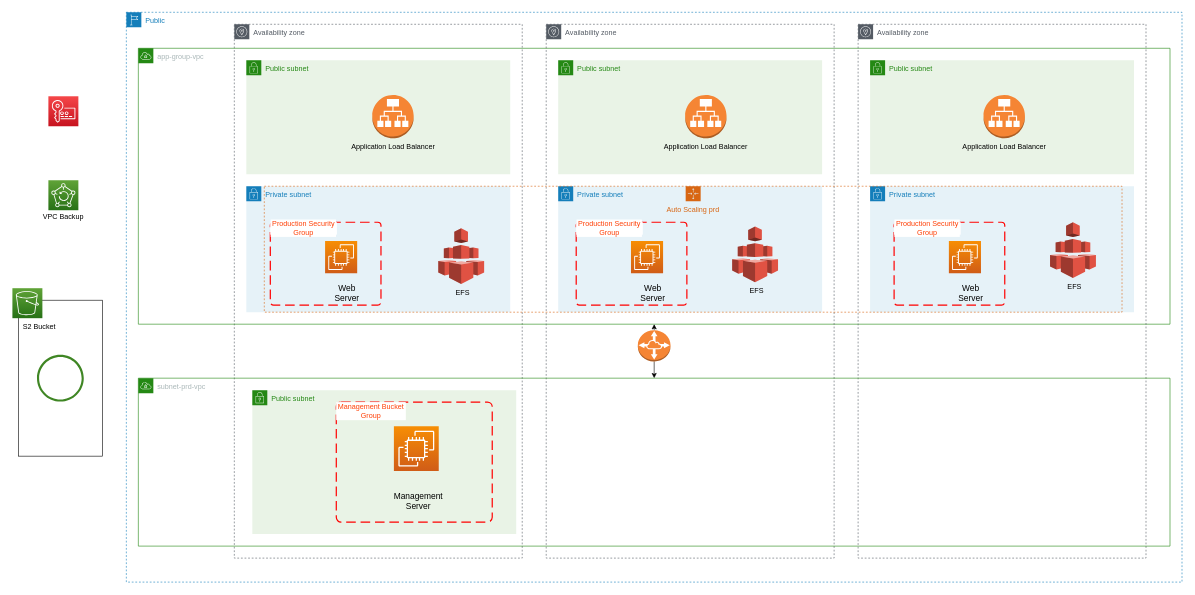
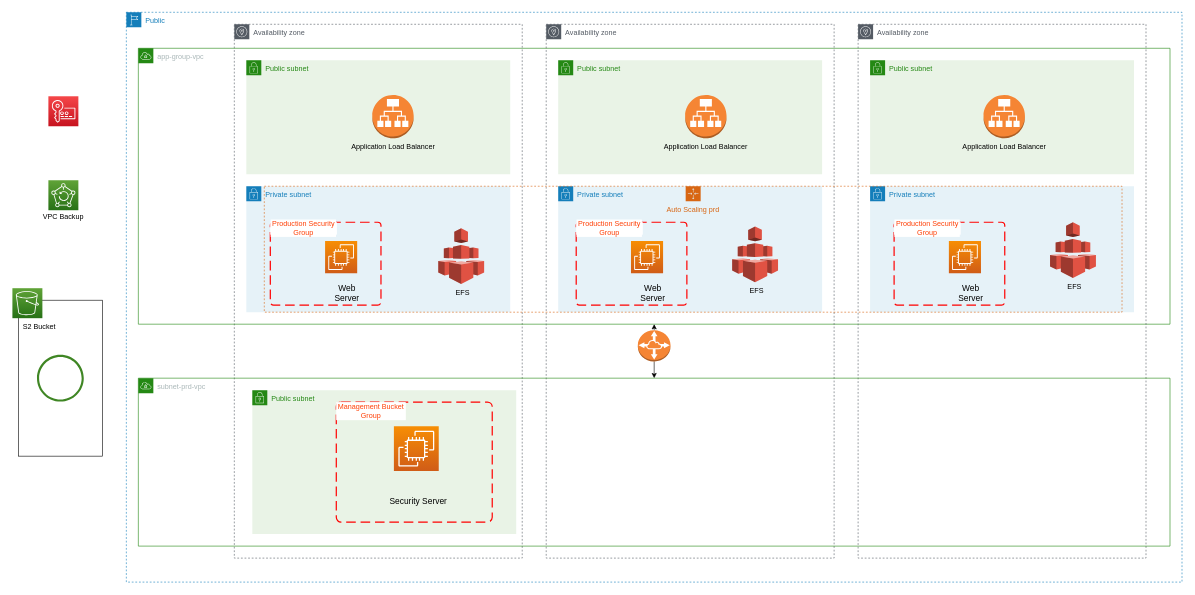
node "Management Server": label "Management Server" -> "Security Server"
